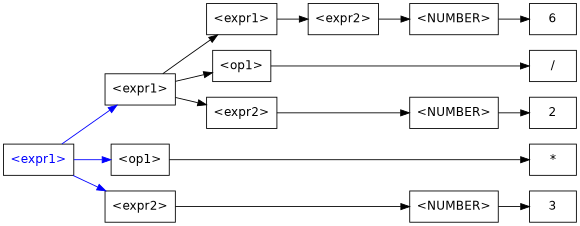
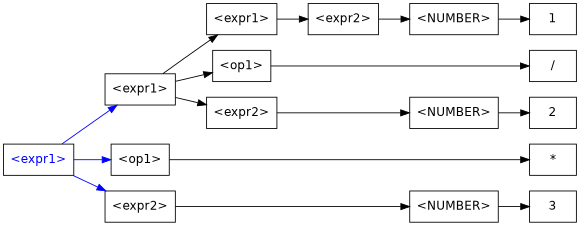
node "6": label "6" -> "1"
